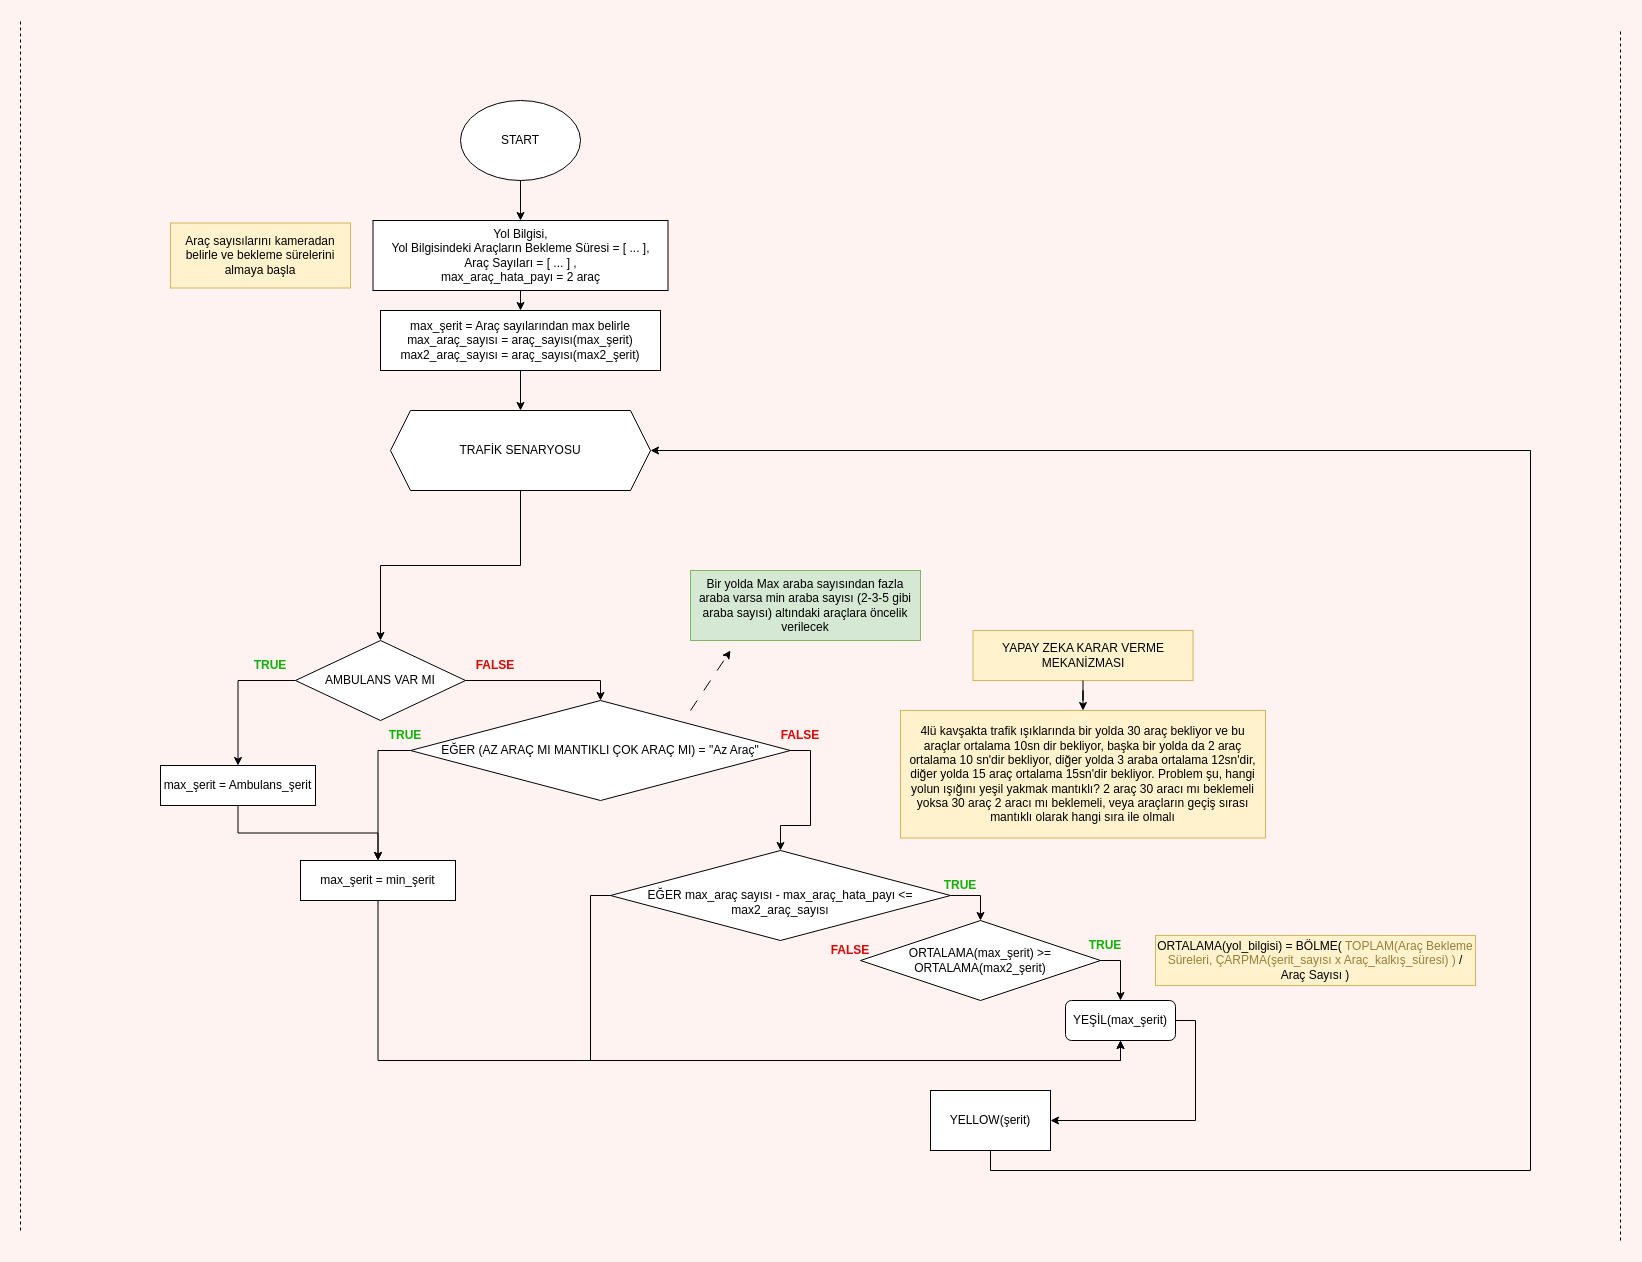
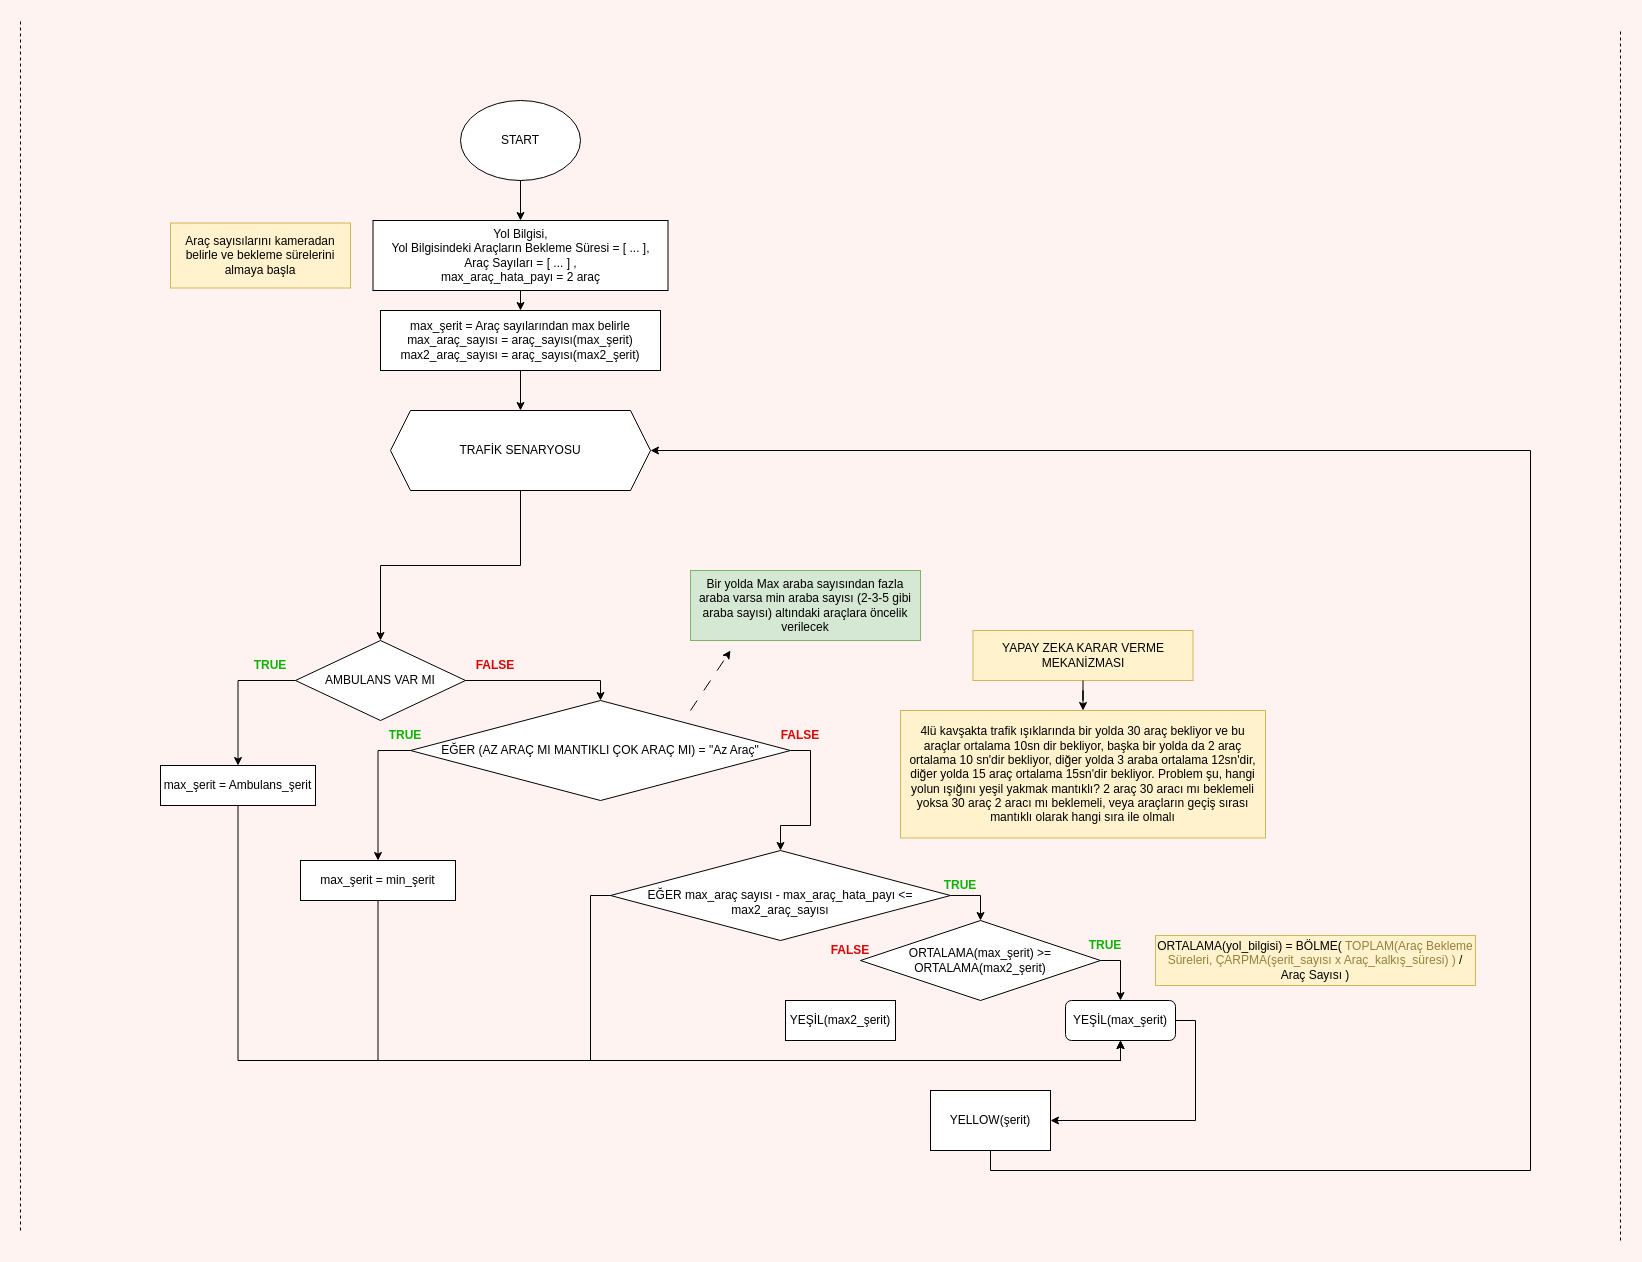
edge "max_şerit = Ambulans_şerit" -> "max_şerit = min_şerit": now "max_şerit = Ambulans_şerit" -> "YEŞİL(max_şerit)"
node "YEŞİL(max2_şerit)": added
